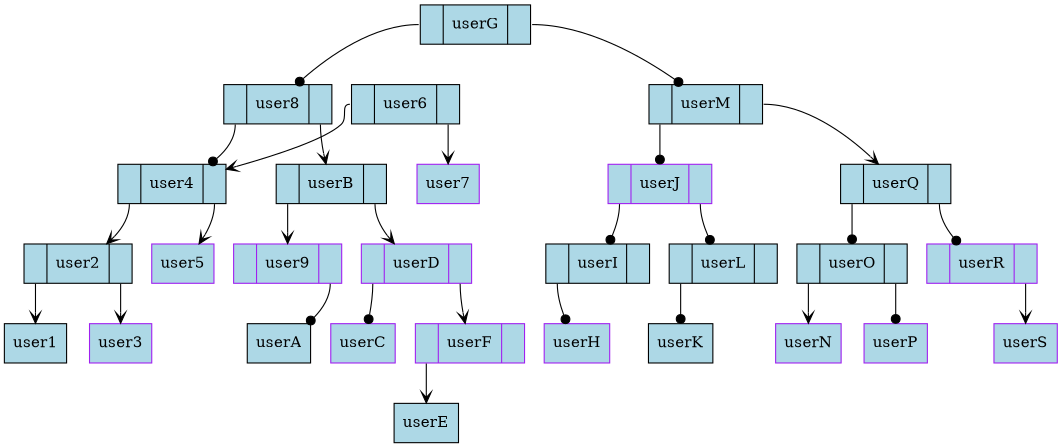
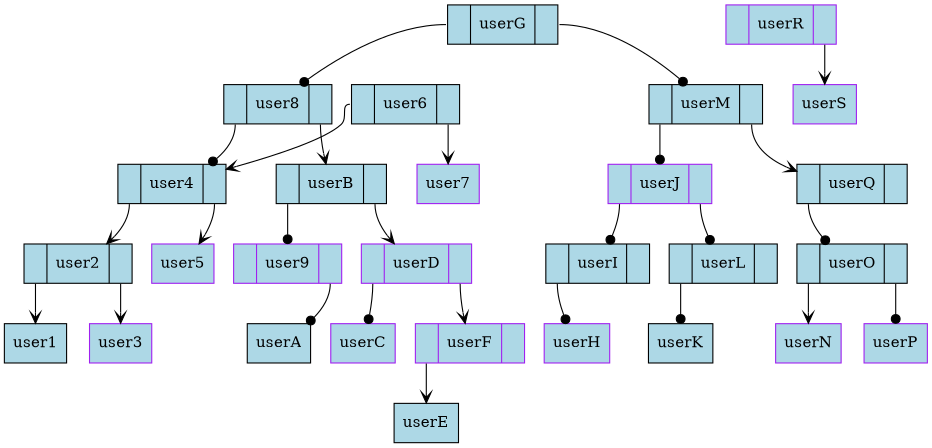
edge "userB" -> "user9": arrowhead vee -> dot
edge "userQ" -> "userR": removed
